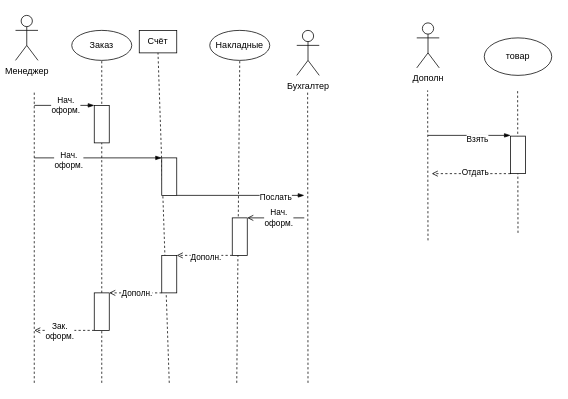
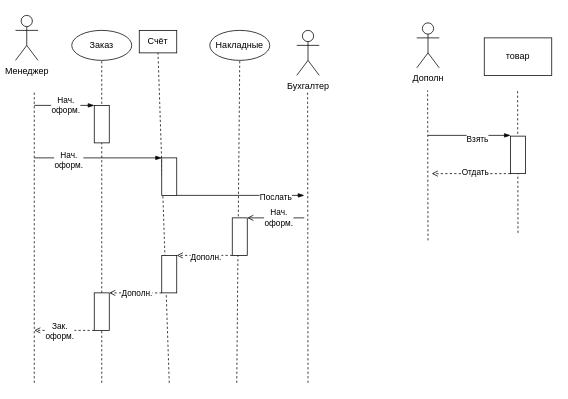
node "товар": shape ellipse -> rectangle
